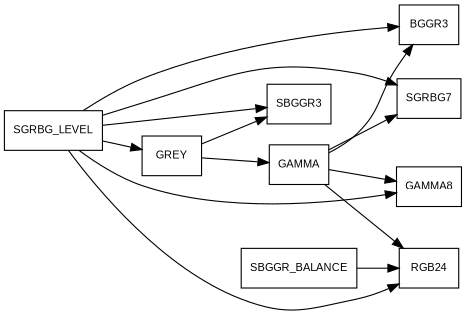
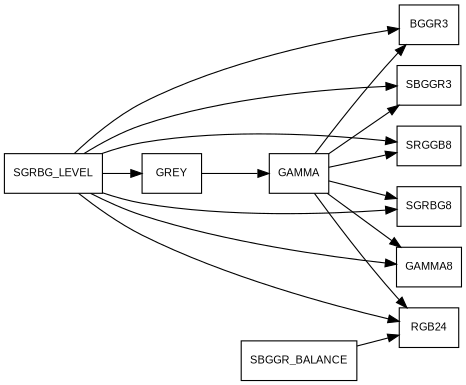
node "SGRBG7": label "SGRBG7" -> "SGRBG8"
edge "GREY" -> "SBGGR3": now "GAMMA" -> "SBGGR3"
node "SRGGB8": added
